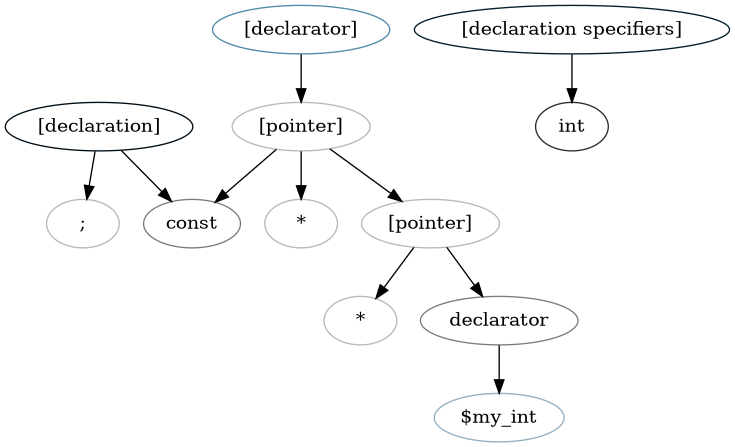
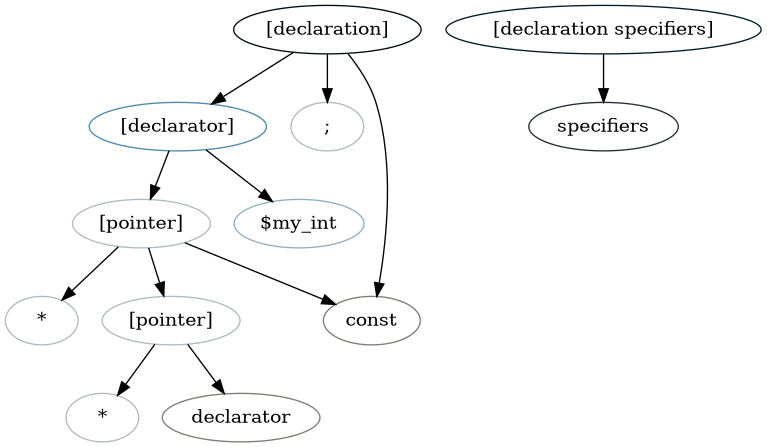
edge "[declaration]" -> "[declarator]": added
node "int": label "int" -> "specifiers"
edge "declarator" -> "$my_int": now "[declarator]" -> "$my_int"
